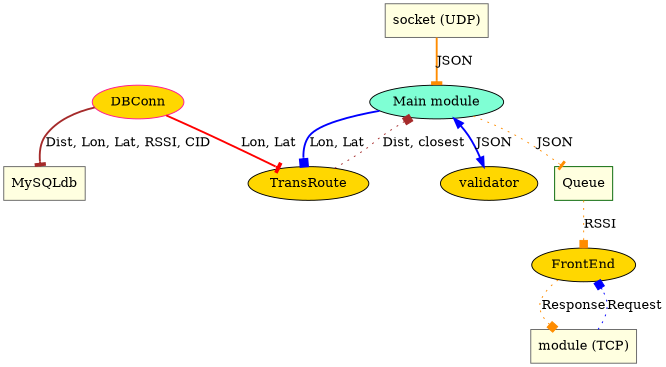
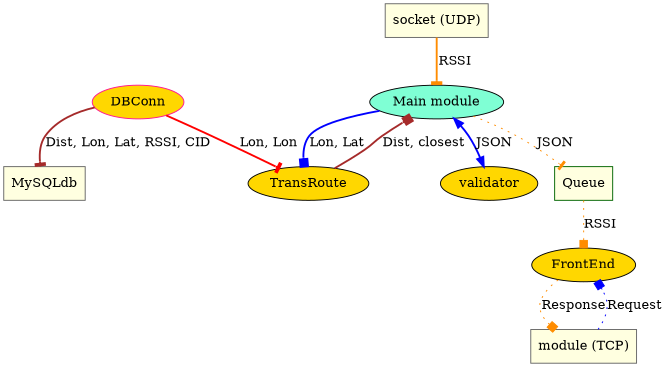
edge "socket (UDP)" -> "Main module": label "JSON" -> "RSSI"
edge "DBConn" -> "TransRoute": label "Lon, Lat" -> "Lon, Lon"
edge "TransRoute" -> "Main module": style dotted -> bold
